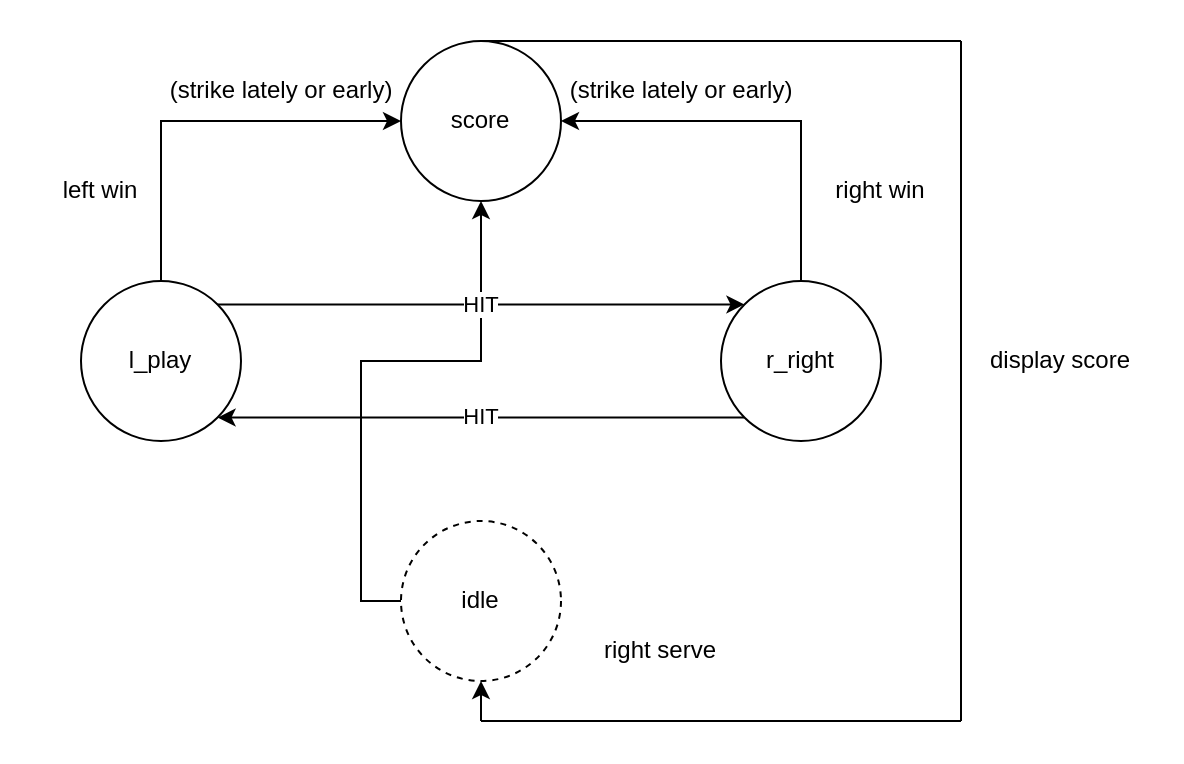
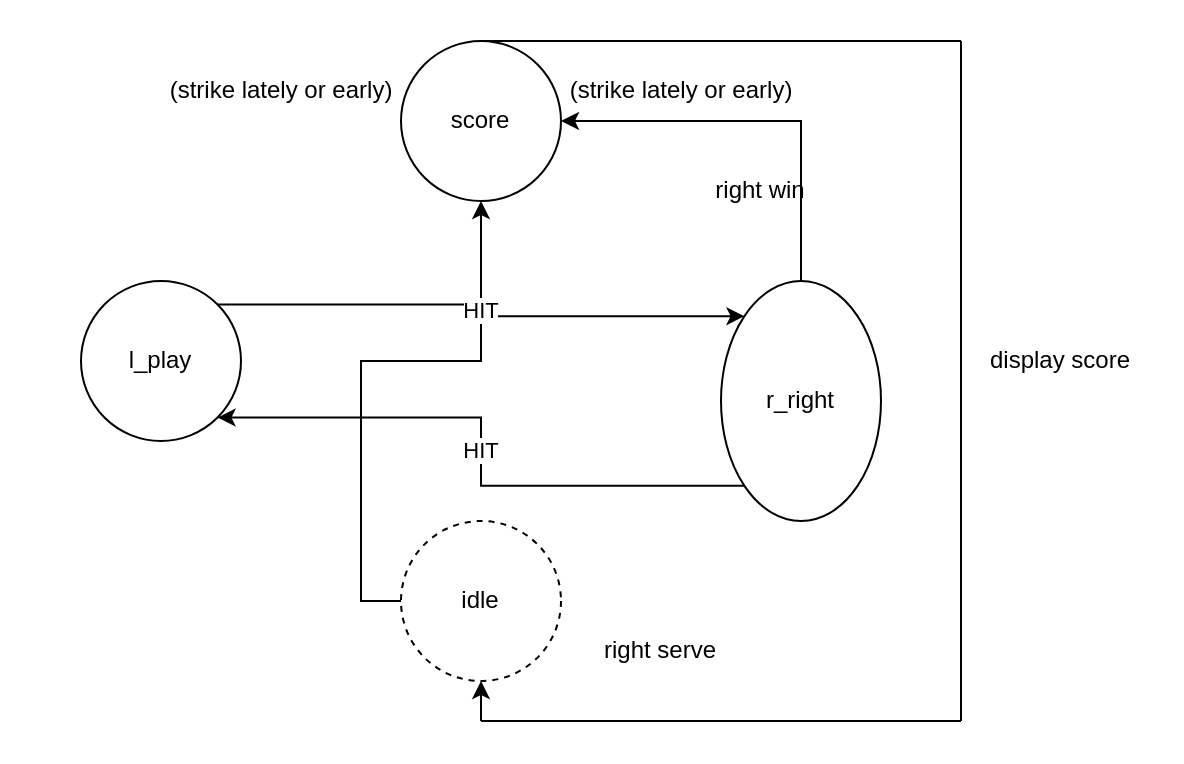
edge "l_play" -> "score": removed
node "left win": removed
node "right win": moved (881, 191) -> (761, 191)
node "r_right": size 160x160 -> 160x240
